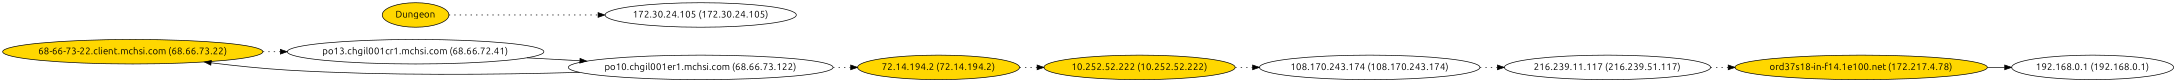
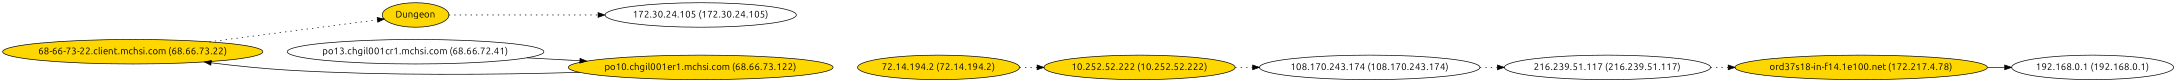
edge "68-66-73-22.client.mchsi.com (68.66.73.22)" -> "po13.chgil001cr1.mchsi.com (68.66.72.41)": now "68-66-73-22.client.mchsi.com (68.66.73.22)" -> "Dungeon"
node "po10.chgil001er1.mchsi.com (68.66.73.122)": fillcolor white -> gold
edge "po10.chgil001er1.mchsi.com (68.66.73.122)" -> "72.14.194.2 (72.14.194.2)": removed
node "216.239.11.117 (216.239.51.117)": label "216.239.11.117 (216.239.51.117)" -> "216.239.51.117 (216.239.51.117)"
